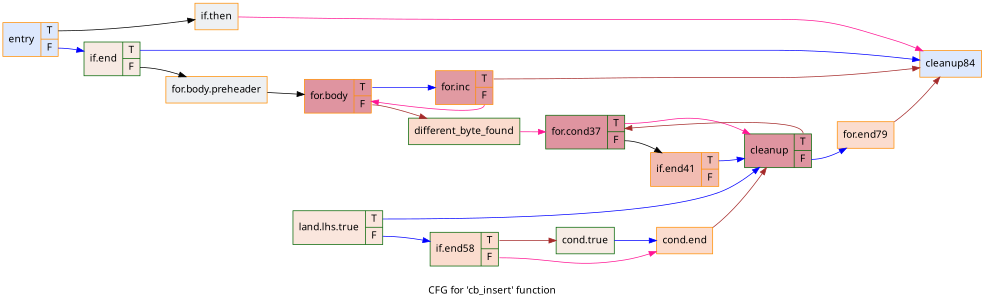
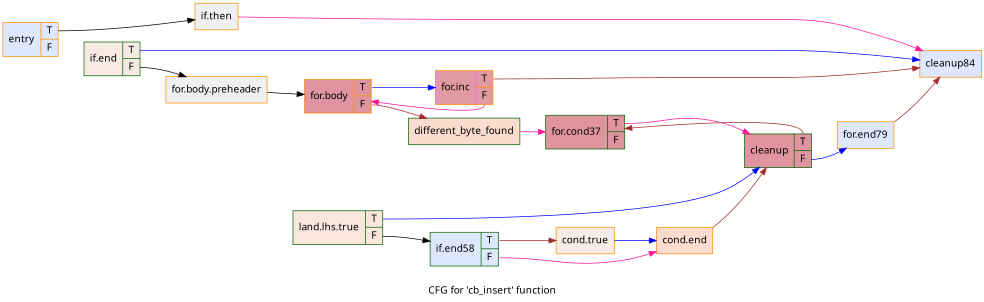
edge "entry" -> "if.end": removed
node "for.end79": fillcolor #f7af9170 -> #b2ccfb70
node "if.end41": removed
edge "land.lhs.true" -> "if.end58": color blue -> black
node "cond.true": color darkgreen -> darkorange
node "if.end58": fillcolor #f7af9170 -> #b2ccfb70
